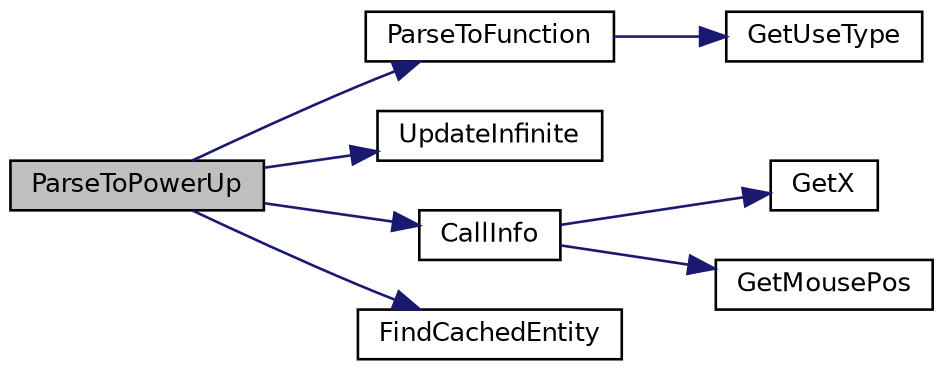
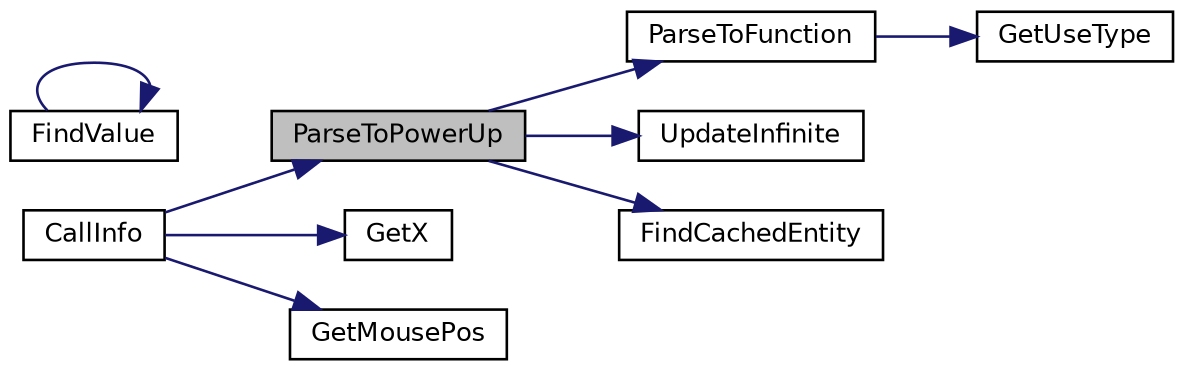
node "FindValue": added
edge "ParseToPowerUp" -> "CallInfo": reversed
